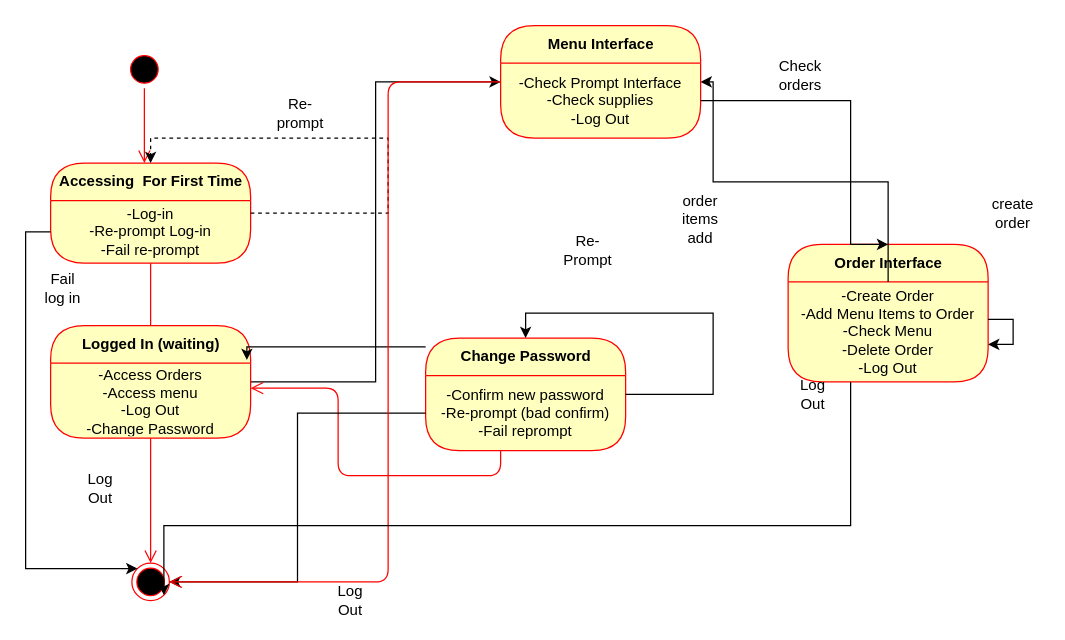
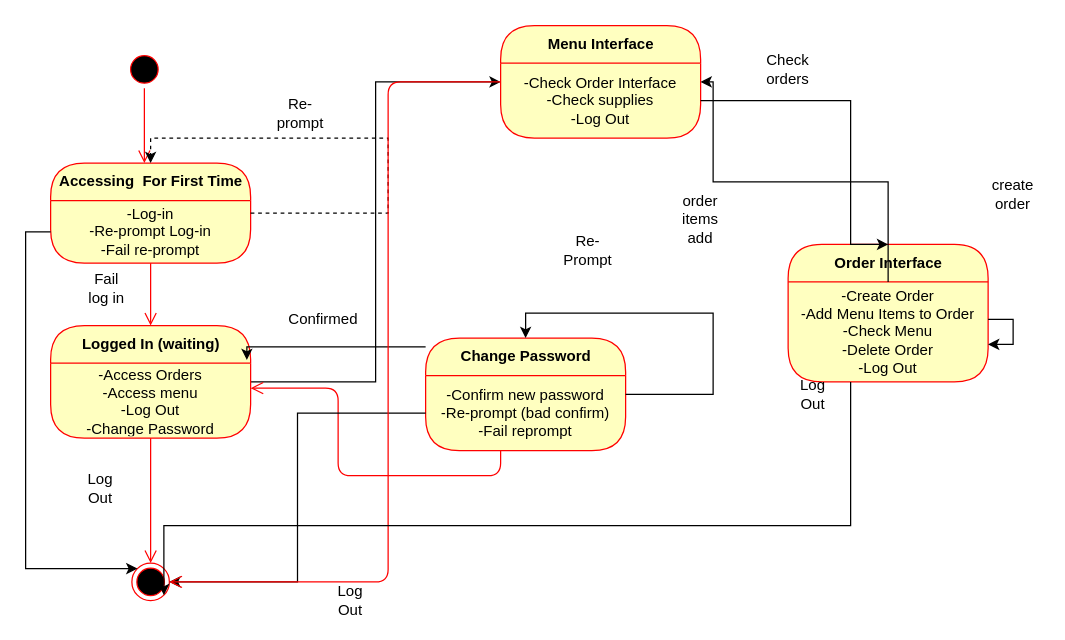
node "Check orders": moved (801, 76) -> (788, 69)
node "-Check Prompt Interface -Check supplies -Log Out": label "-Check Prompt Interface -Check supplies -Log Out" -> "-Check Order Interface -Check supplies -Log Out"
node "create order": moved (1013, 213) -> (1013, 194)
node "Fail log in": moved (63, 288) -> (107, 288)
edge "Accessing For First Time" -- "Logged In (waiting)": arrowhead none -> open
node "Confirmed": added
